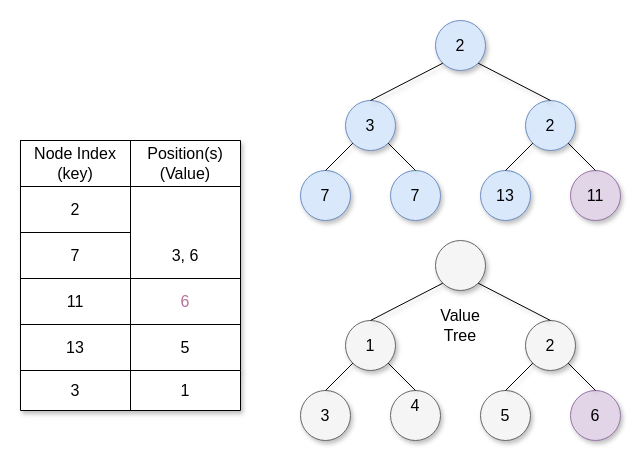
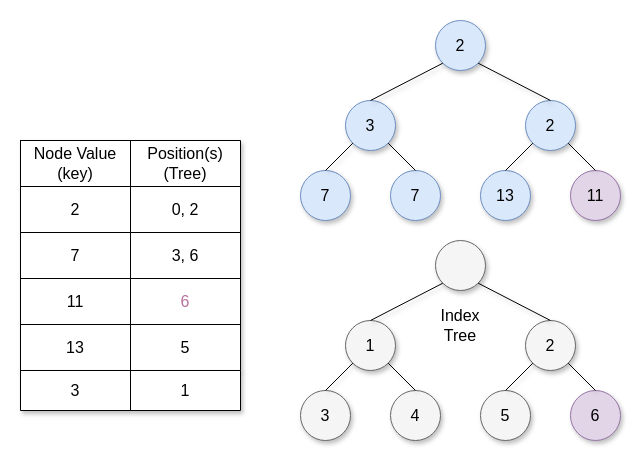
node "Node Index(key)": label "Node Index(key)" -> "Node Value(key)"
node "Position(s)(Value)": label "Position(s)(Value)" -> "Position(s)(Tree)"
node "0, 2": added
node "Value Tree": label "Value Tree" -> "Index Tree"
node "4": moved (416, 406) -> (416, 416)
